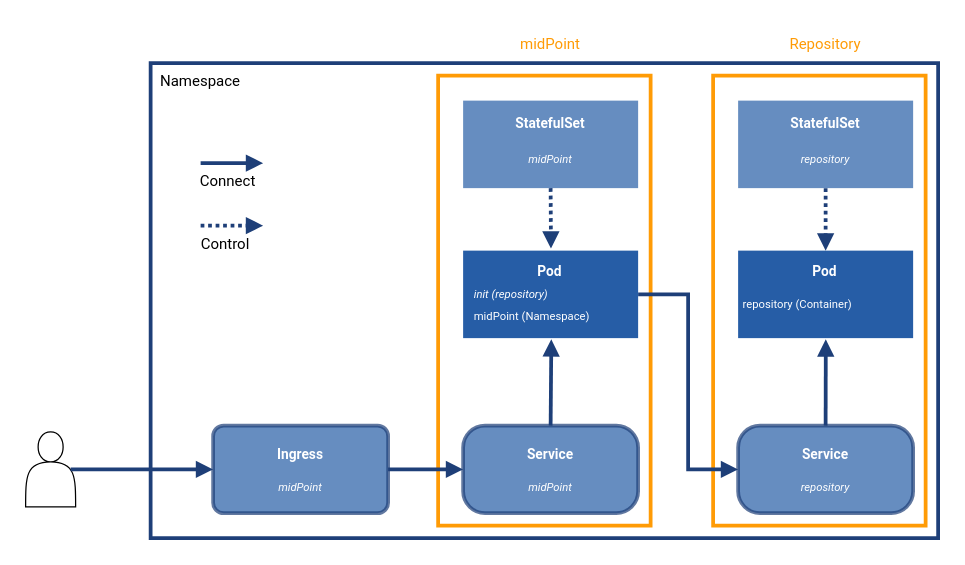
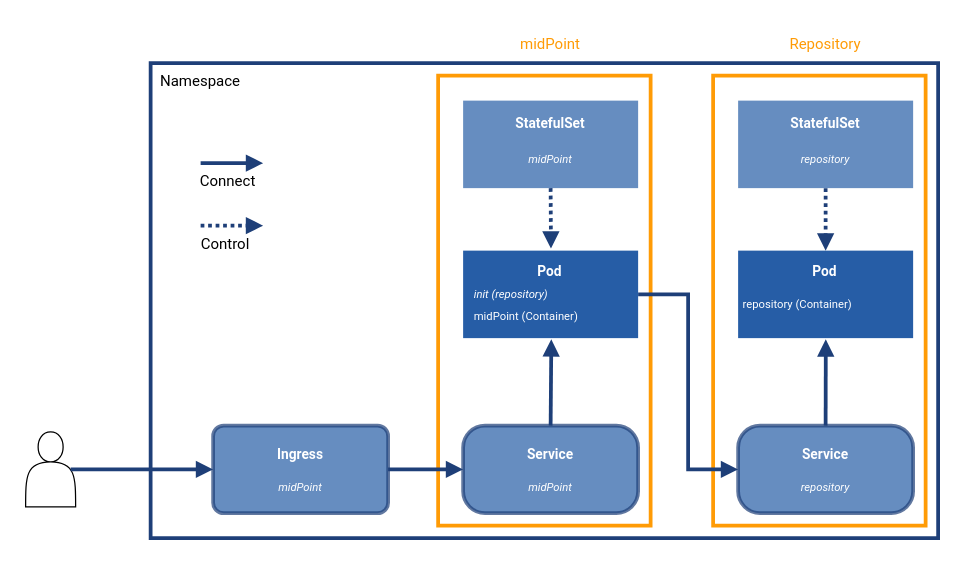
node "midPoint (Namespace)": label "midPoint (Namespace)" -> "midPoint (Container)"
